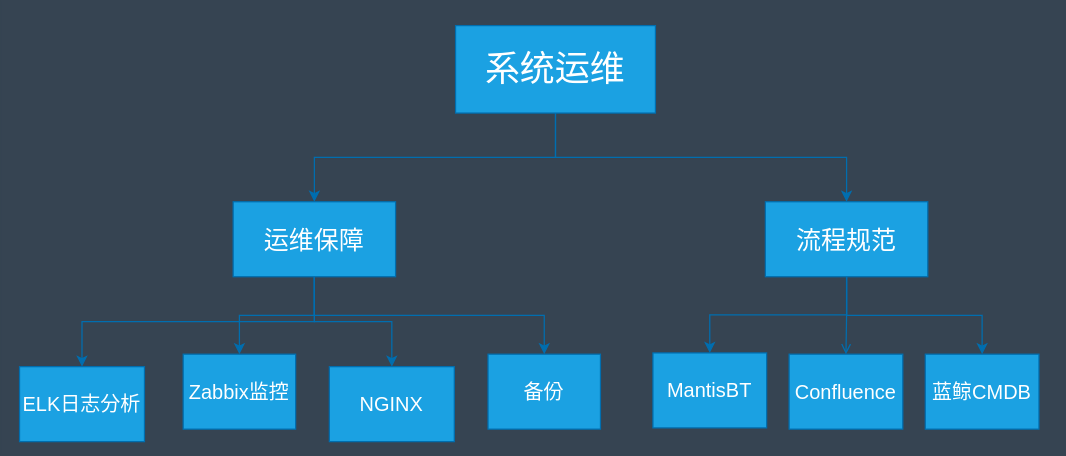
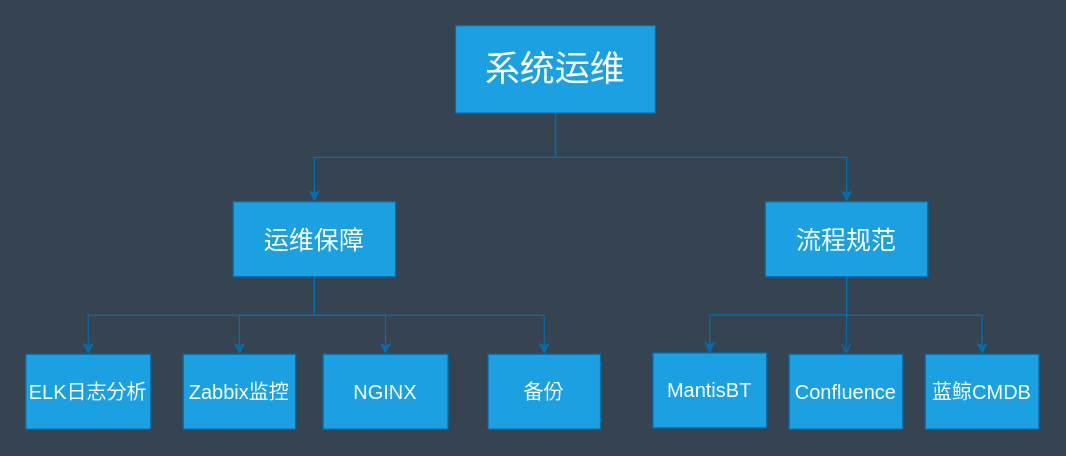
node "ELK日志分析": moved (82, 404) -> (88, 392)
node "NGINX": moved (392, 404) -> (386, 392)
